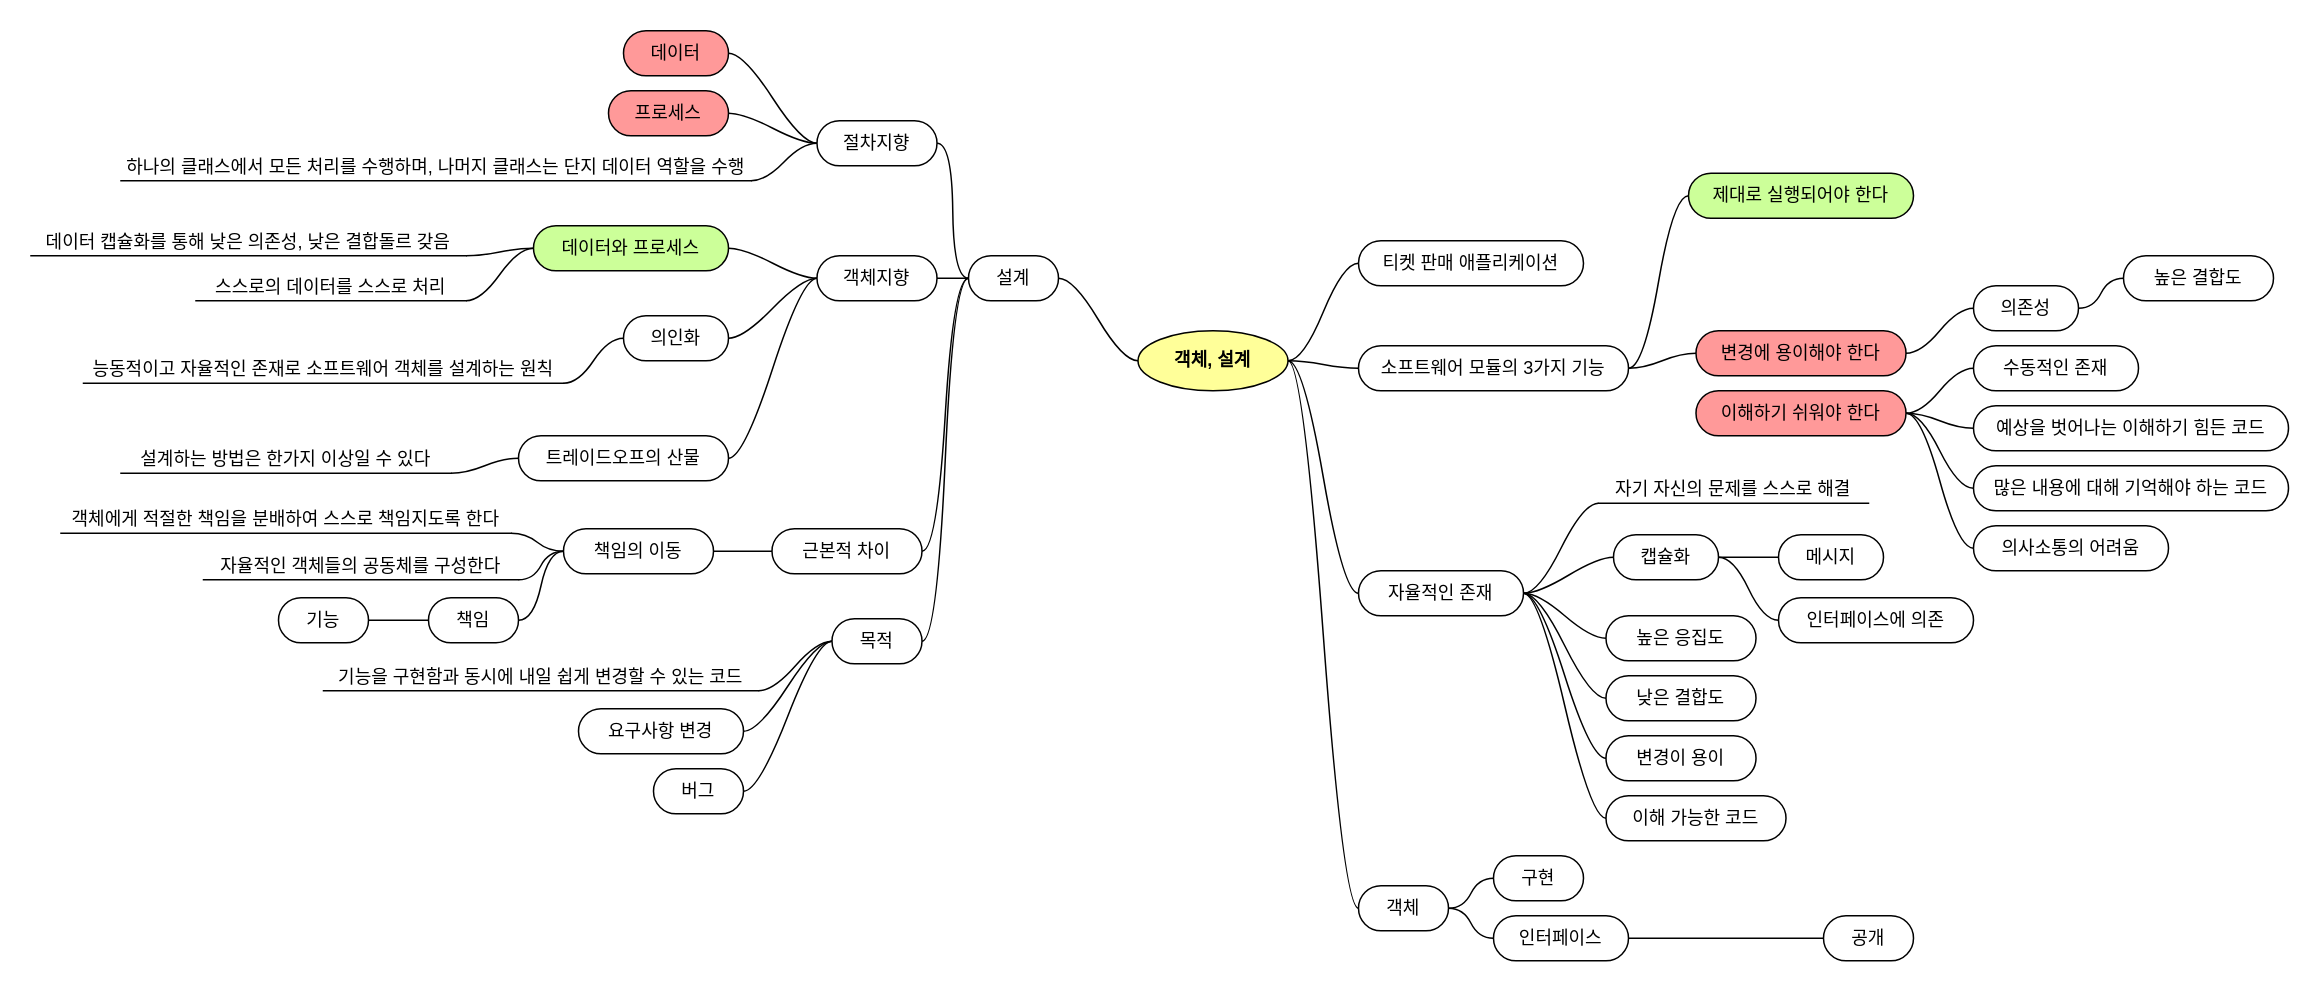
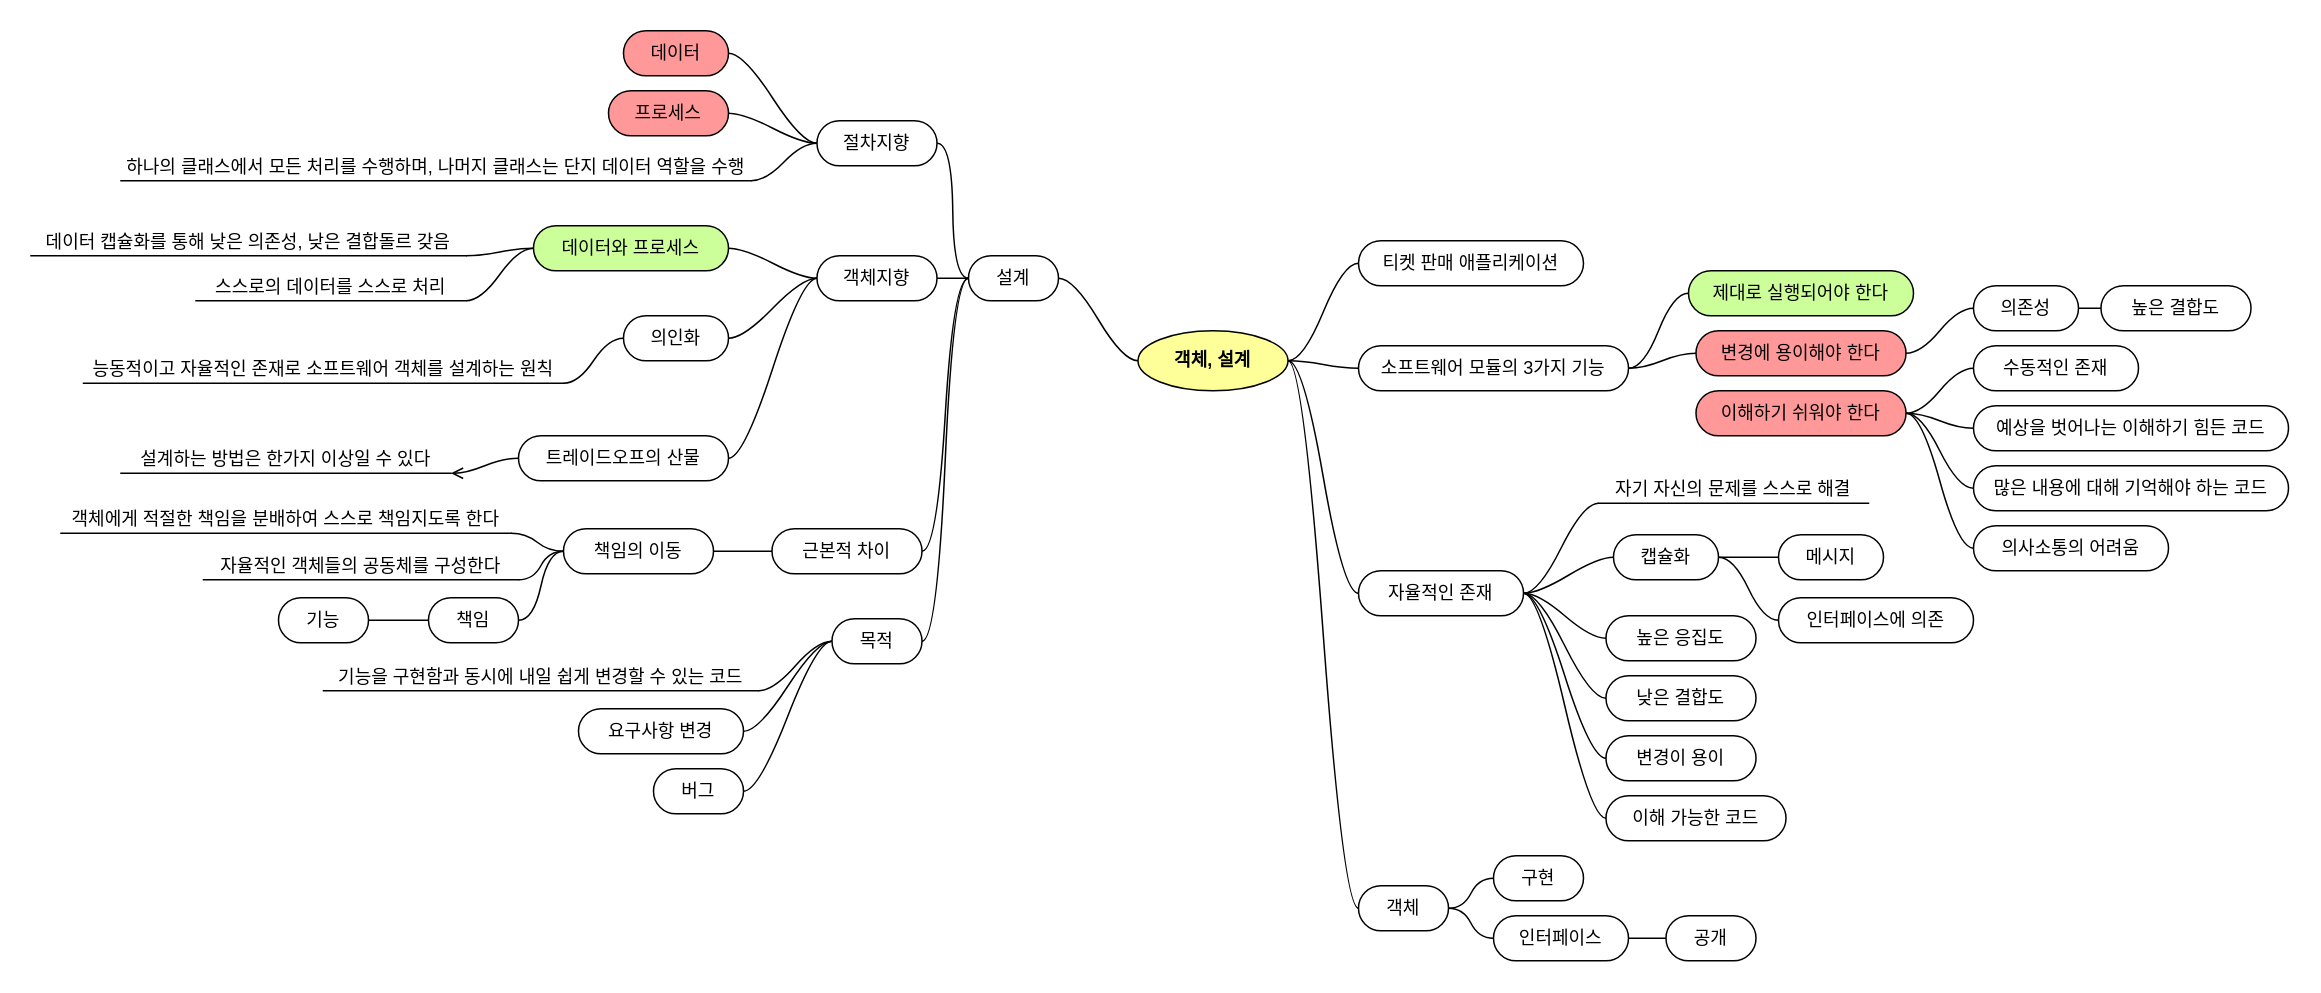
node "제대로 실행되어야 한다": moved (1801, 196) -> (1801, 293)
node "높은 결합도": moved (2198, 278) -> (2176, 308)
edge "설계하는 방법은 한가지 이상일 수 있다" -- "트레이드오프의 산물": arrowhead none -> open
node "공개": moved (1868, 938) -> (1711, 938)
